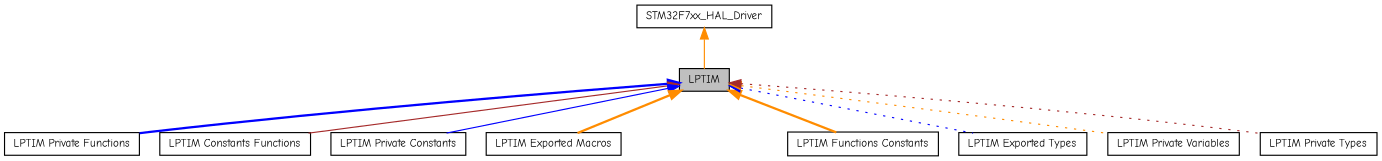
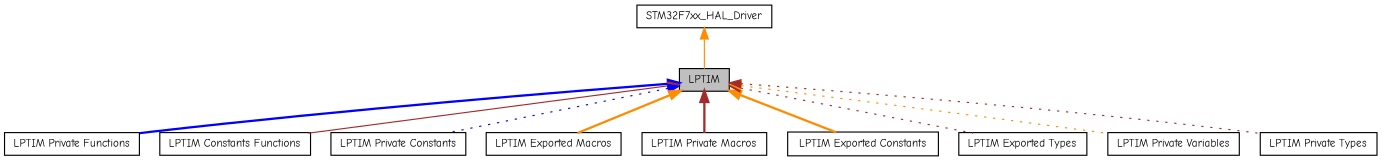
edge "LPTIM Private Constants" -> "LPTIM": style solid -> dotted
edge "LPTIM Exported Types" -> "LPTIM": color blue -> brown
node "LPTIM Private Macros": added
node "LPTIM Functions Constants": label "LPTIM Functions Constants" -> "LPTIM Exported Constants"
